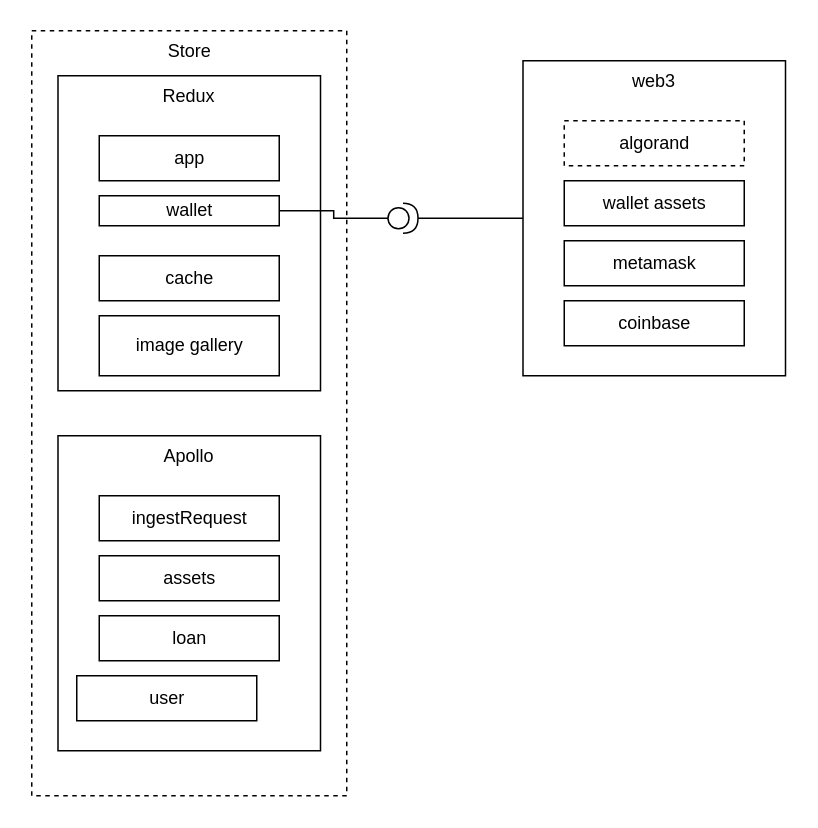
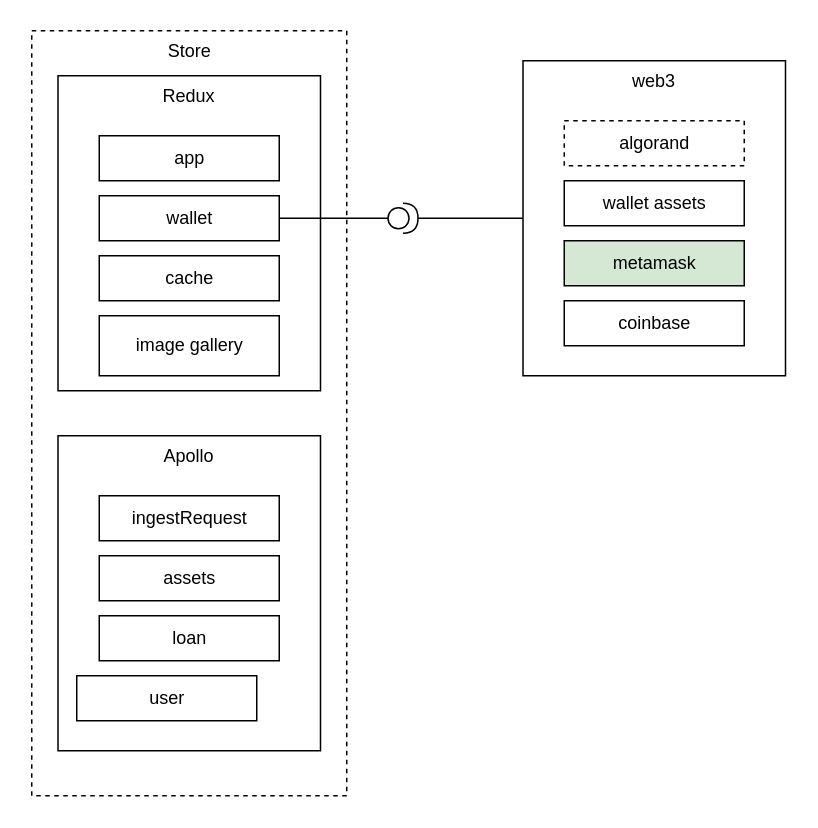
node "wallet": size 180x30 -> 180x45
node "metamask": fillcolor #ffffff -> #d5e8d4
